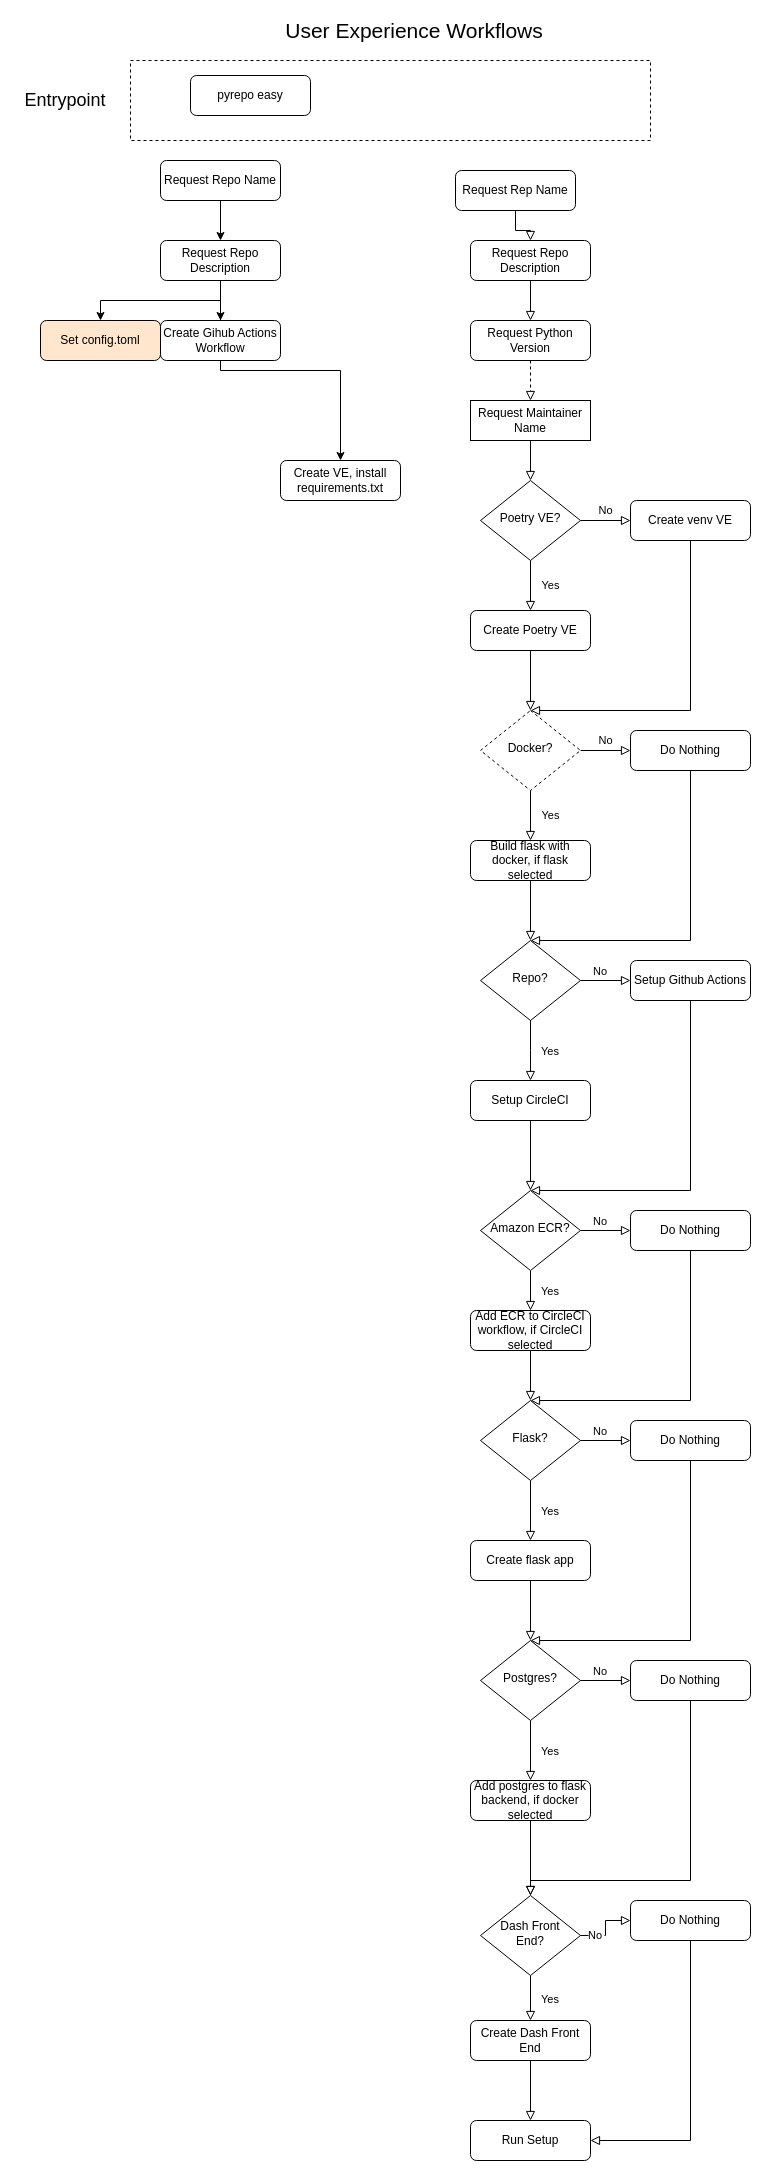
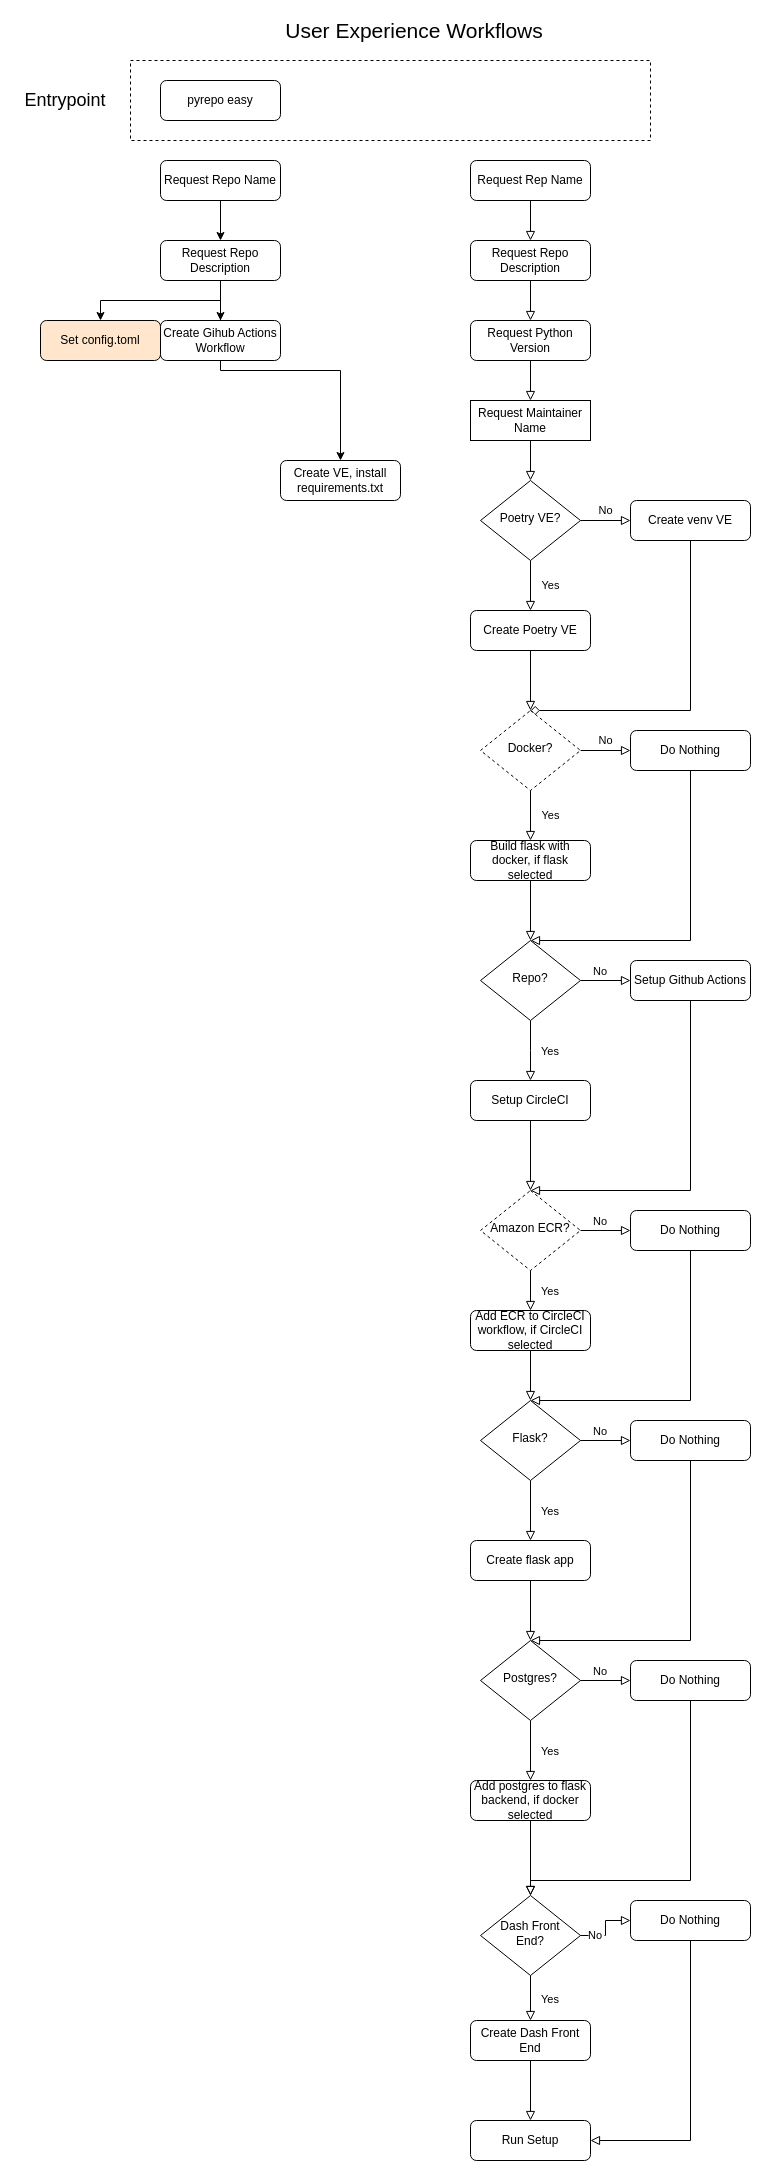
node "pyrepo easy": moved (251, 96) -> (221, 101)
node "Request Rep Name": moved (516, 191) -> (531, 181)
edge "Request Python Version" -> "Request Maintainer Name": style dashed -> solid
edge "Create venv VE" -> "Docker?": arrowhead block -> diamond
node "Amazon ECR?": style solid -> dashed
